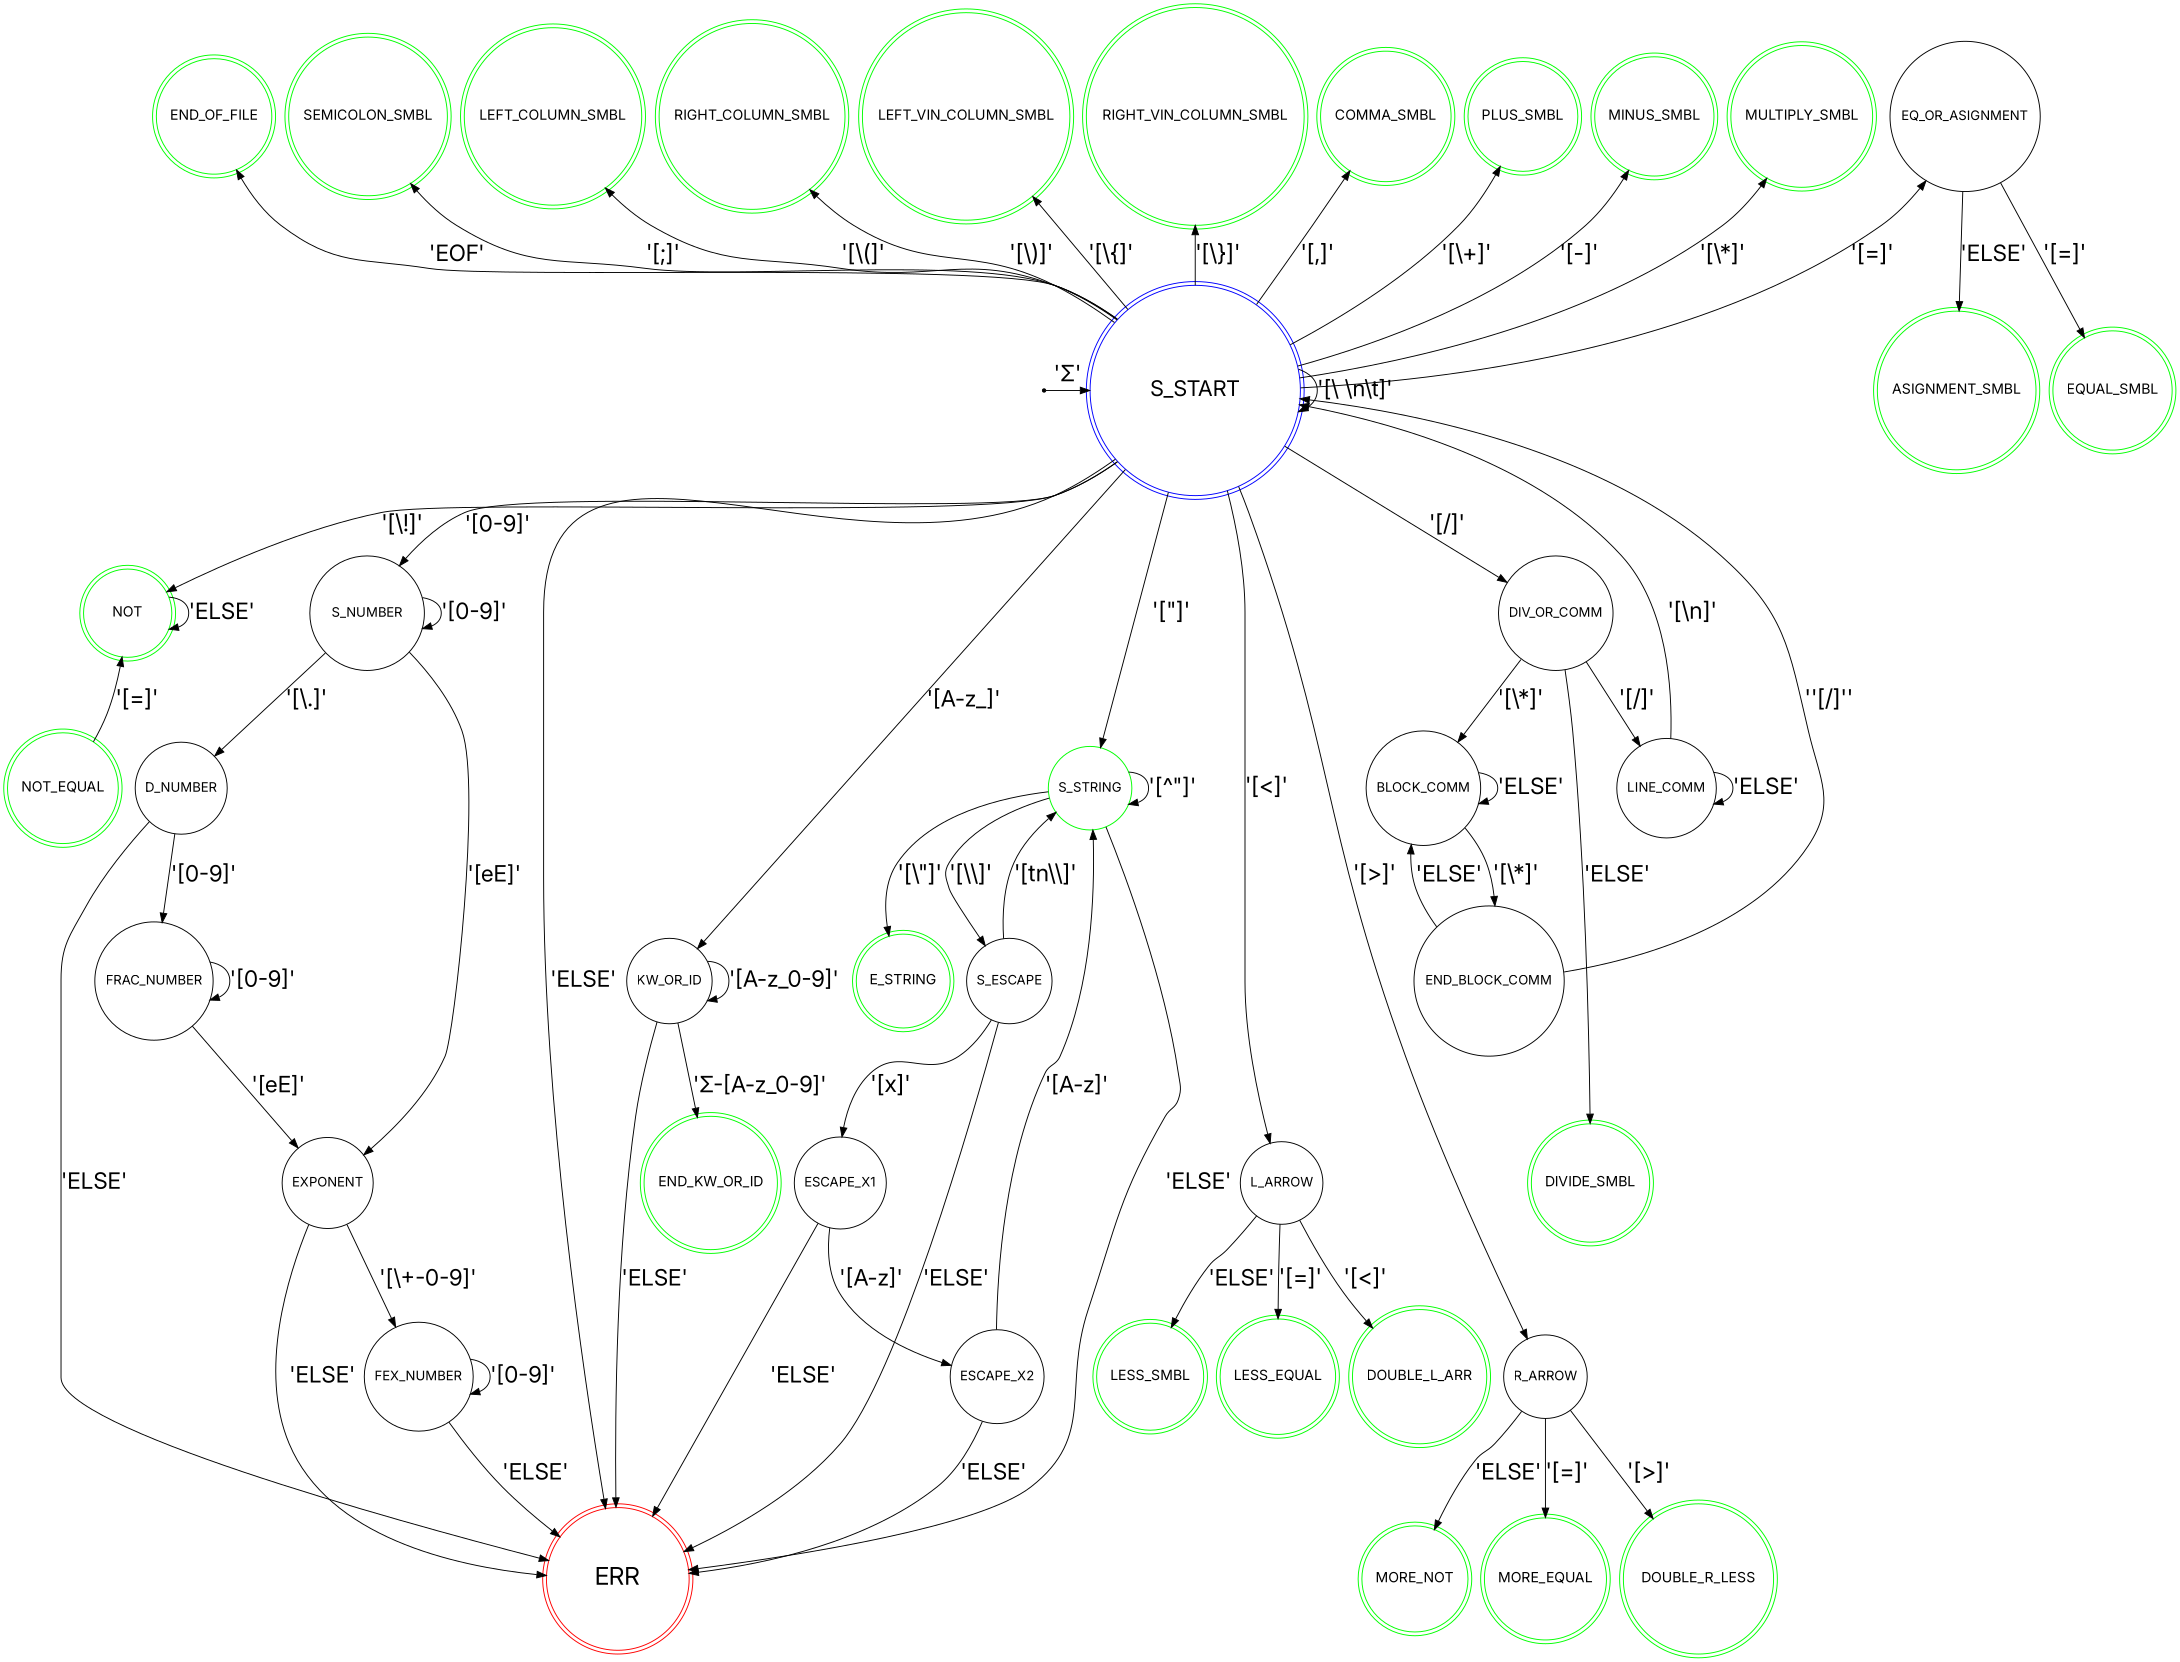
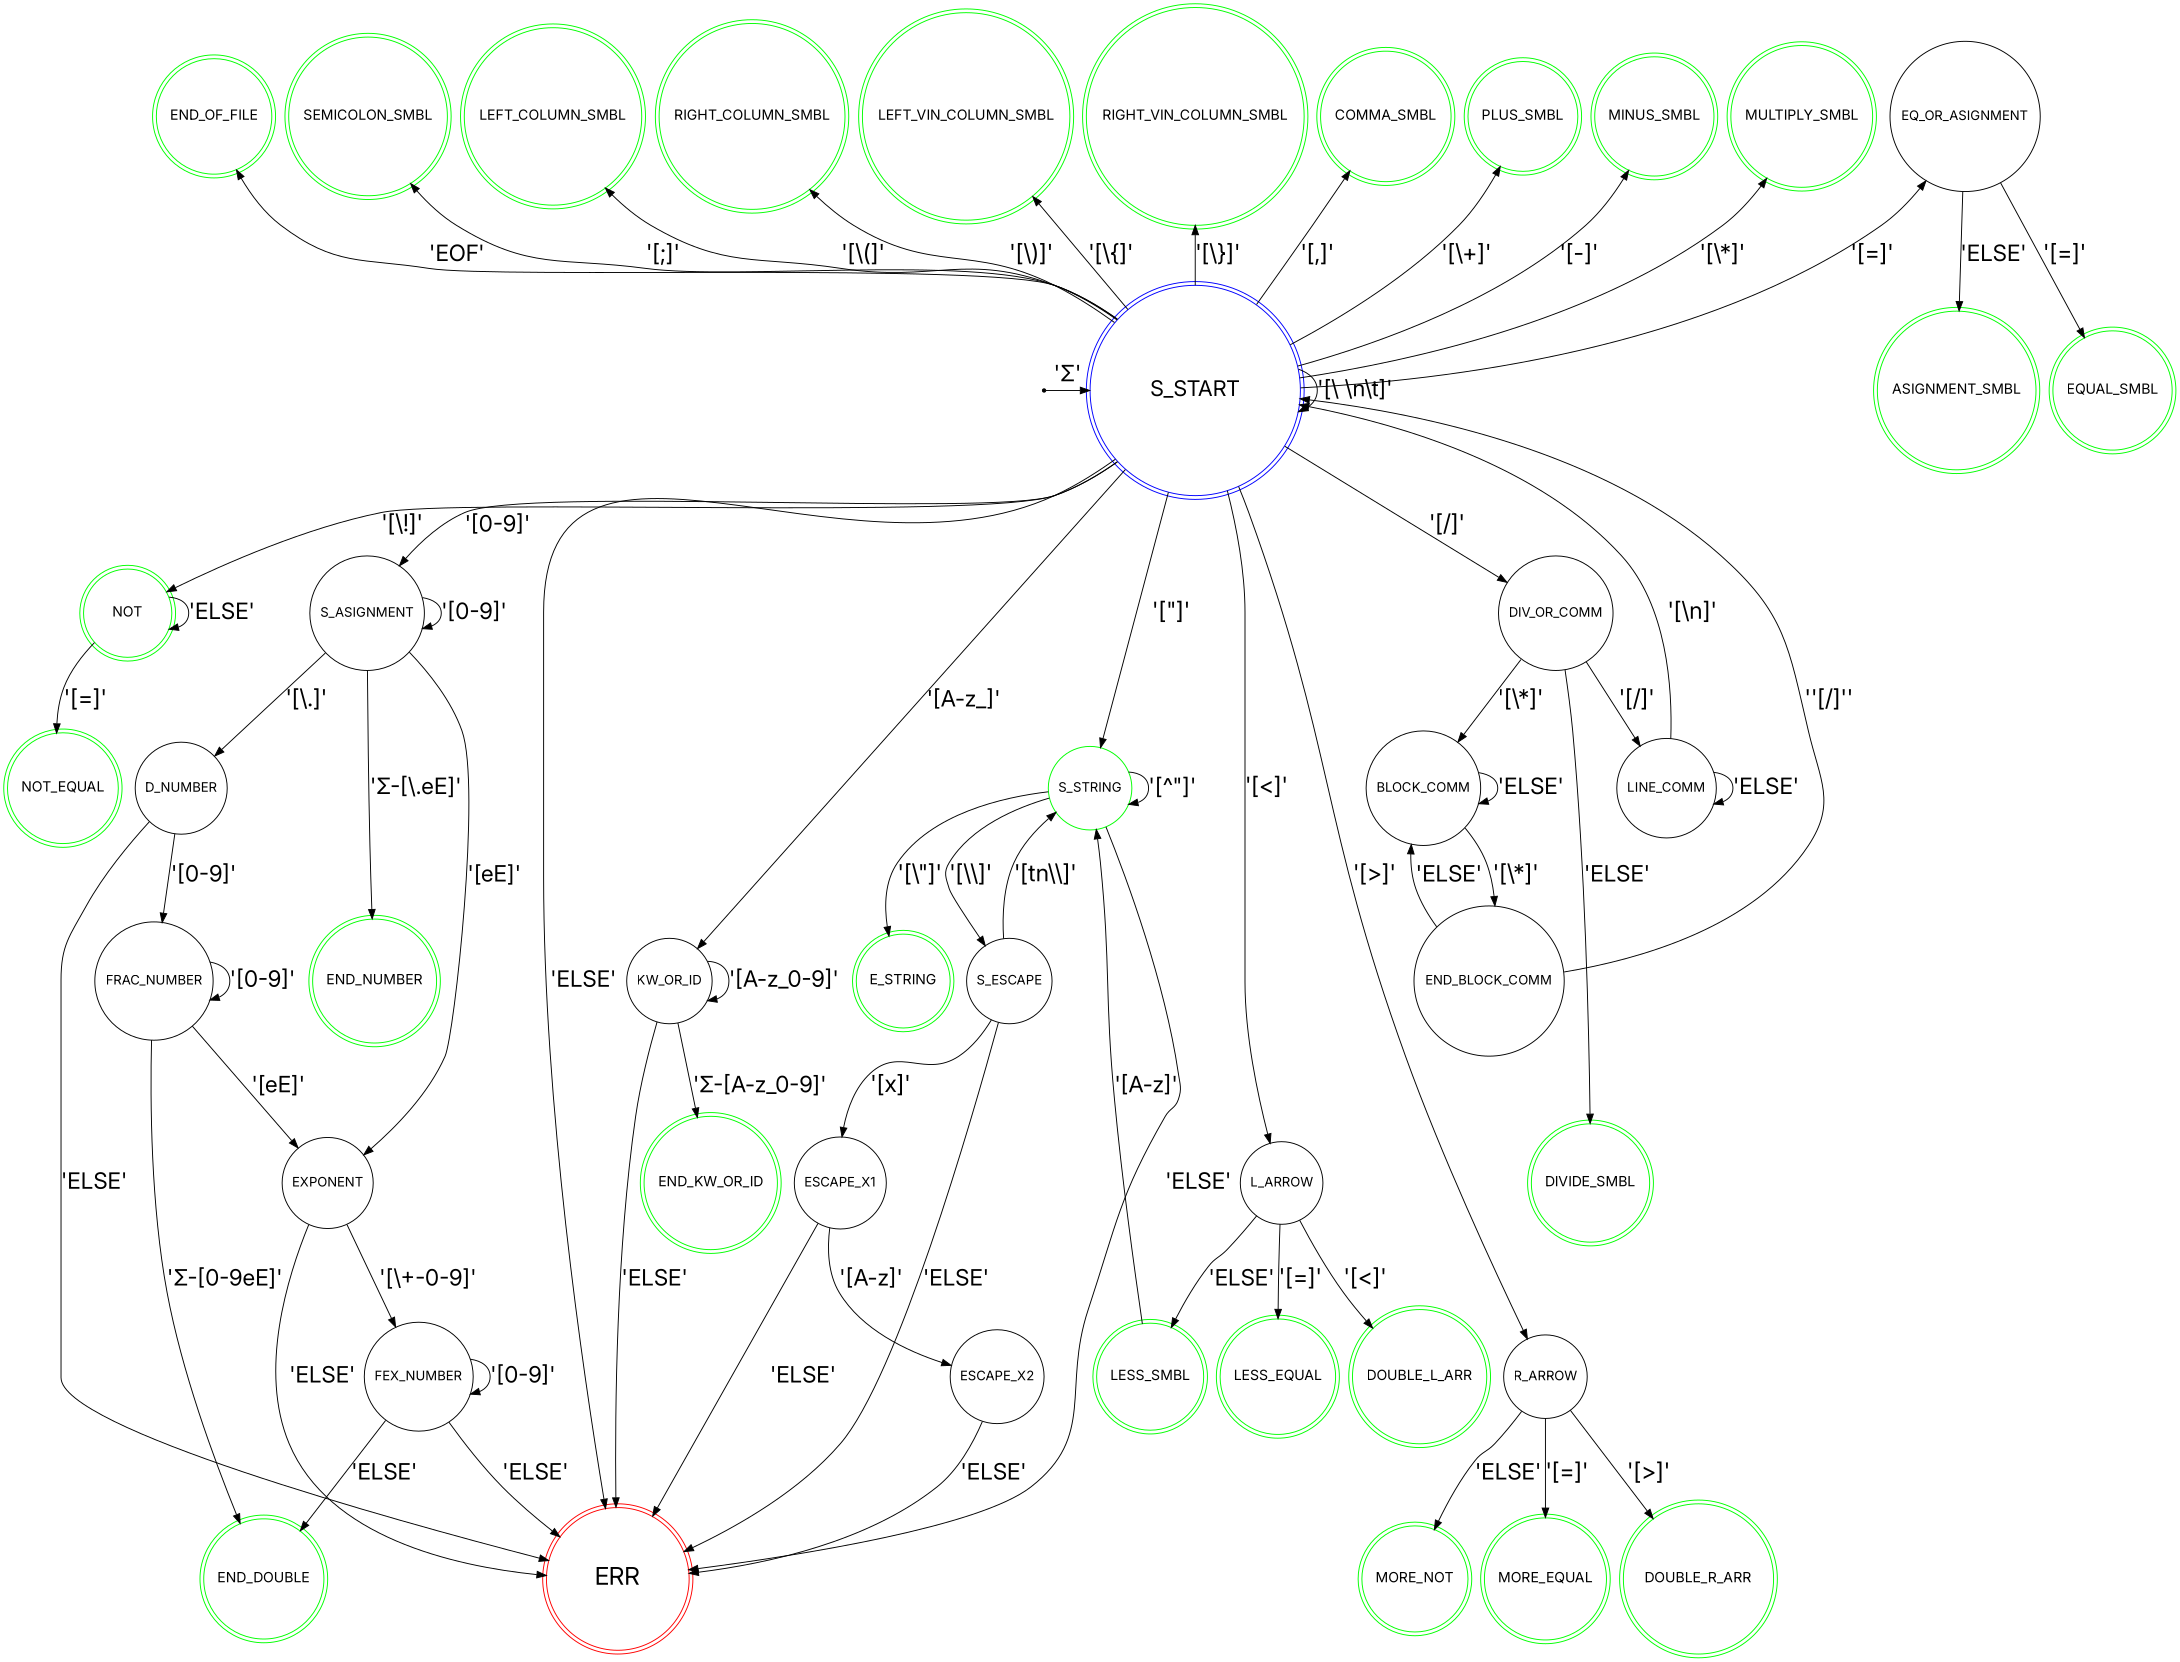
node "S_NUMBER": label "S_NUMBER" -> "S_ASIGNMENT"
edge "NOT_EQUAL" -> "NOT": reversed
node "END_NUMBER": added
edge "ESCAPE_X2" -> "S_STRING": now "LESS_SMBL" -> "S_STRING"
node "END_DOUBLE": added
node "DOUBLE_R_LESS": label "DOUBLE_R_LESS" -> "DOUBLE_R_ARR"
